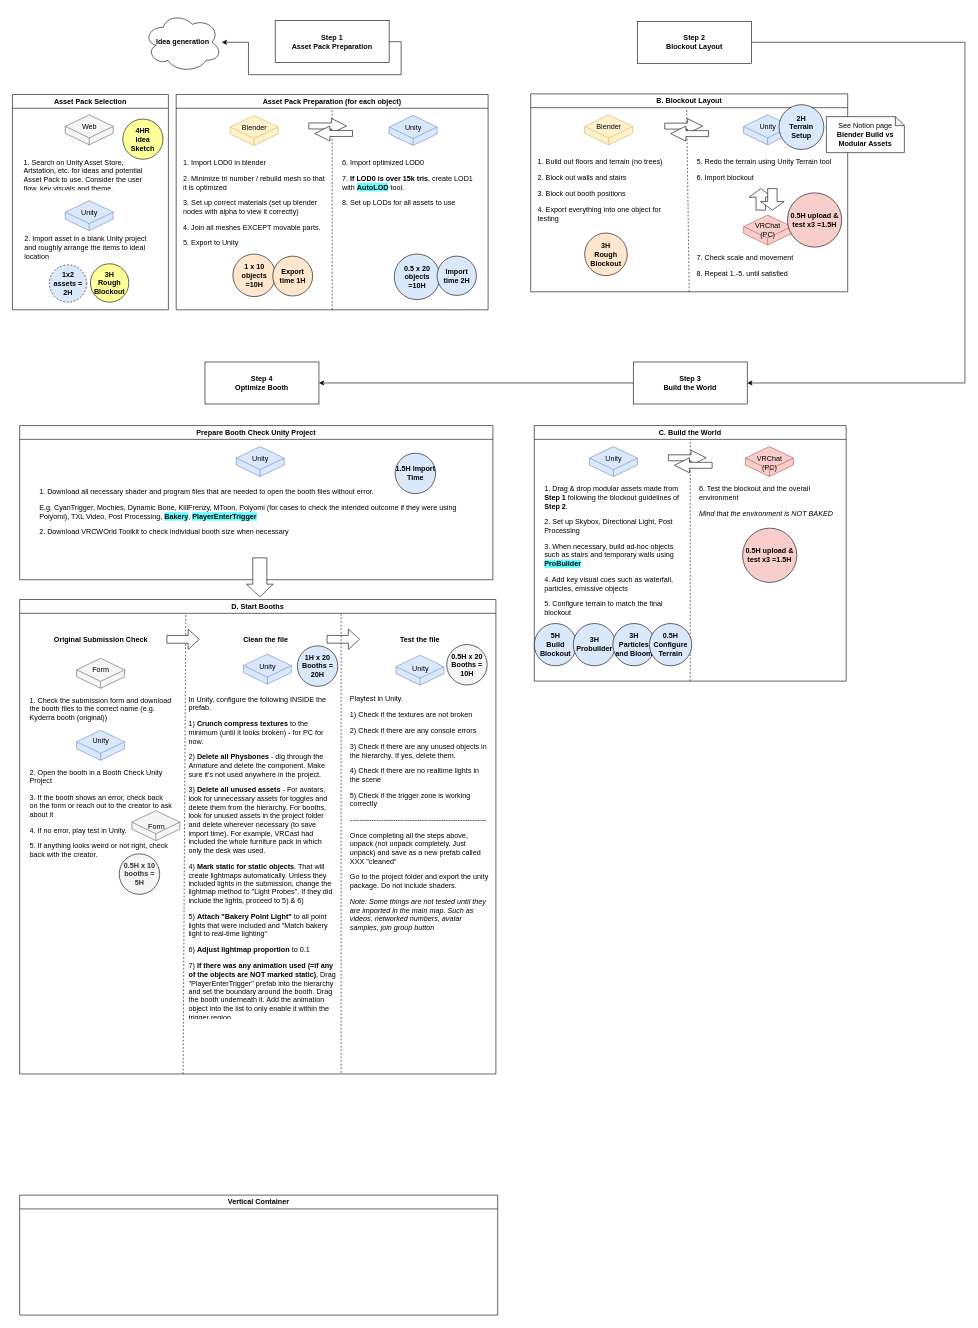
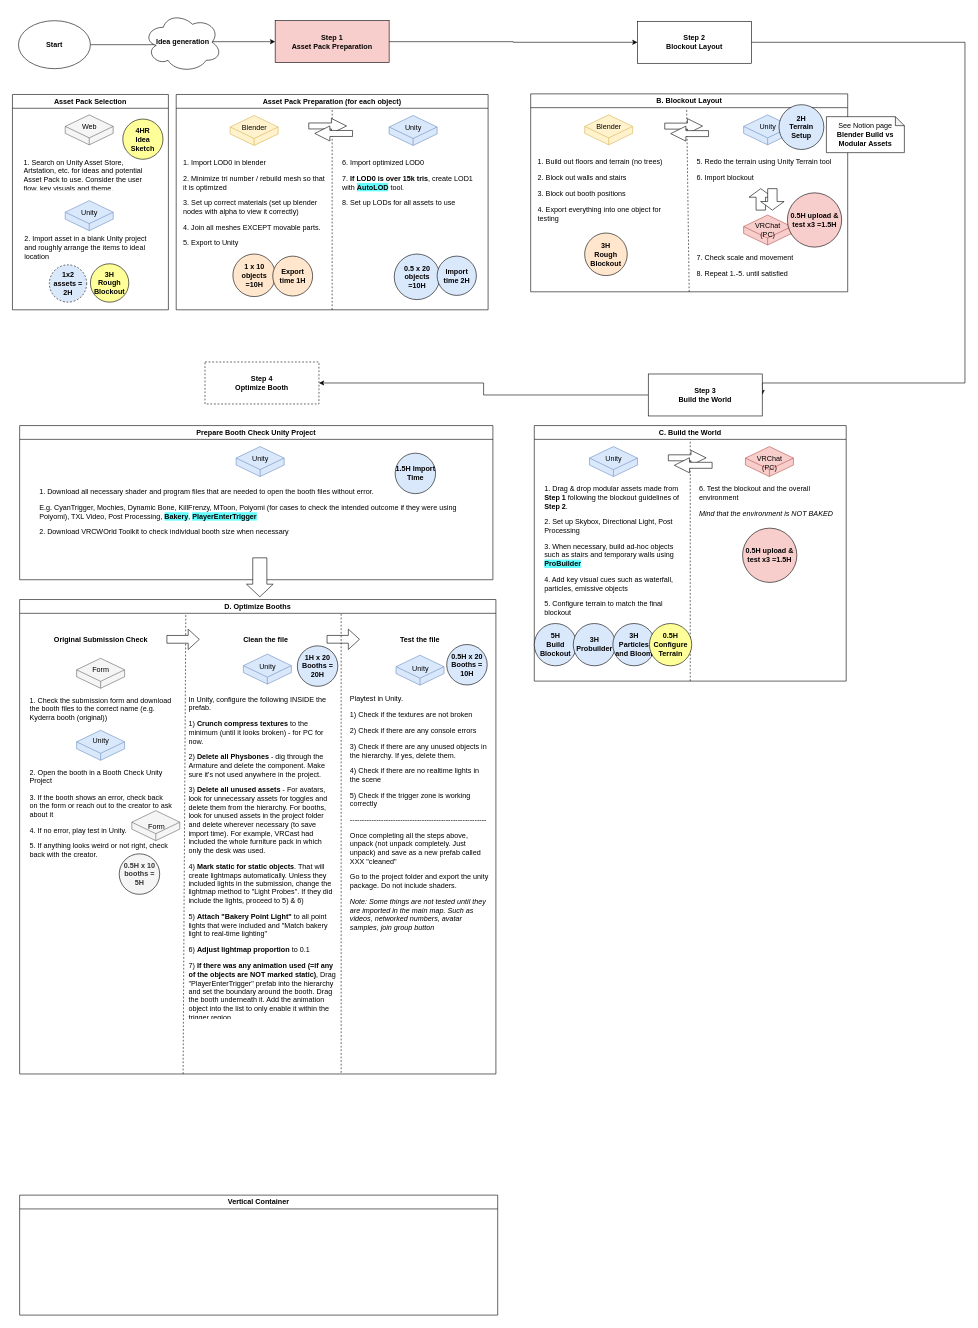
edge "Start" -> "Step 1 Asset Pack Preparation": added
node "Step 1 Asset Pack Preparation": fillcolor #ffffff -> #f8cecc
node "Start": added
edge "Step 1 Asset Pack Preparation" -> "Idea generation": now "Step 1 Asset Pack Preparation" -> "Step 2 Blockout Layout"
node "Step 4 Optimize Booth": style solid -> dashed
node "Step 3 Build the World": moved (690, 383) -> (705, 395)
node "D. Start Booths": label "D. Start Booths" -> "D. Optimize Booths"
node "0.5H Configure Terrain": fillcolor #dae8fc -> #ffff99
node "0.5H x 20 Booths = 10H": fillcolor #f5f5f5 -> #dae8fc
